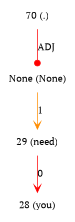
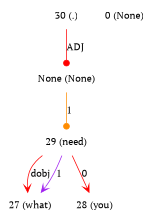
node "70 (.)": label "70 (.)" -> "30 (.)"
node "0 (None)": added
edge "None (None)" -> "29 (need)": arrowhead vee -> dot
node "27 (what)": added
